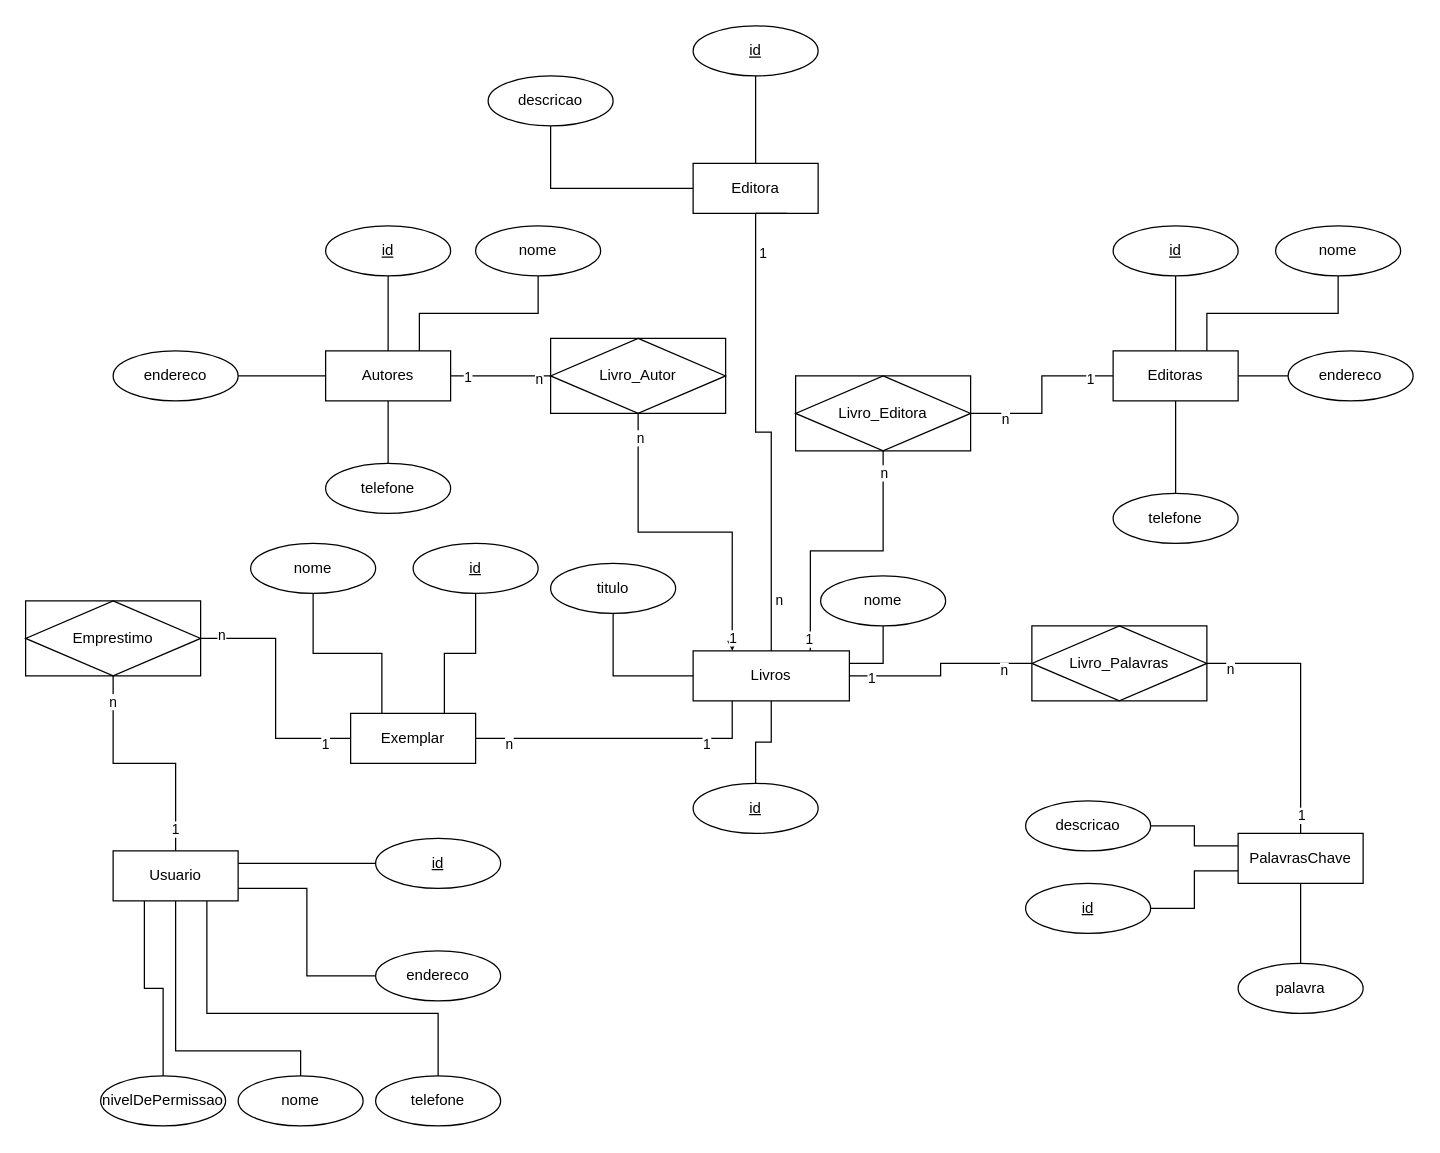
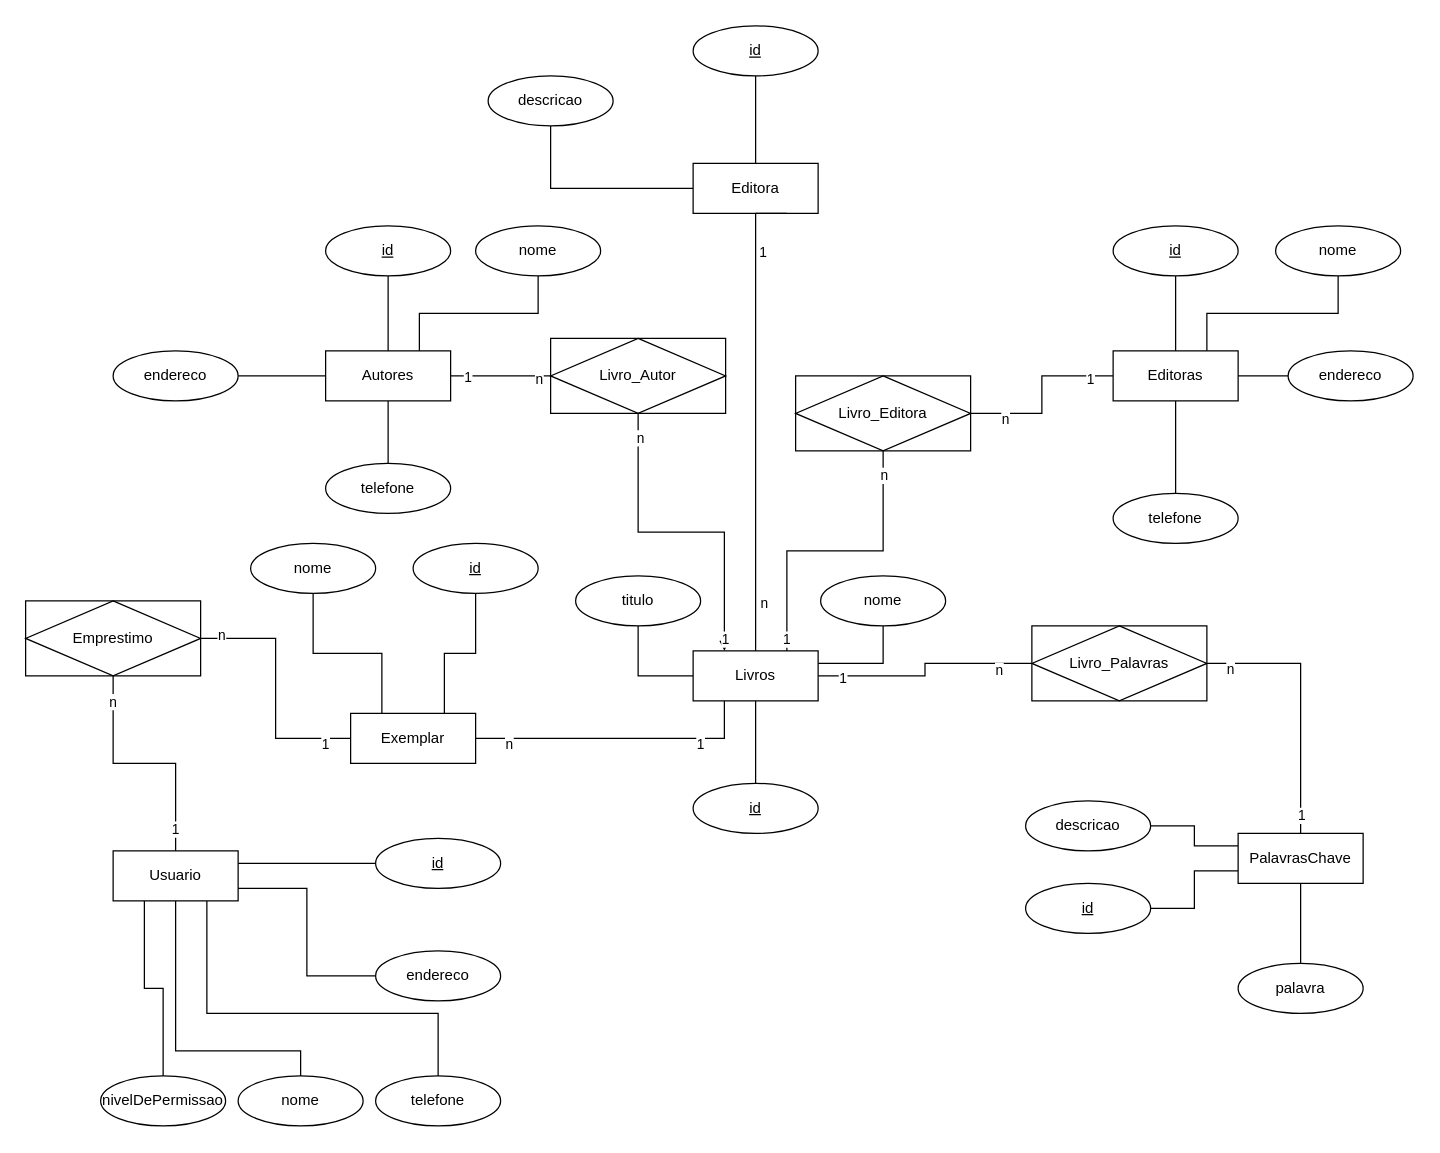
node "titulo": moved (613, 588) -> (638, 601)
node "Livros": size 156x50 -> 125x50
